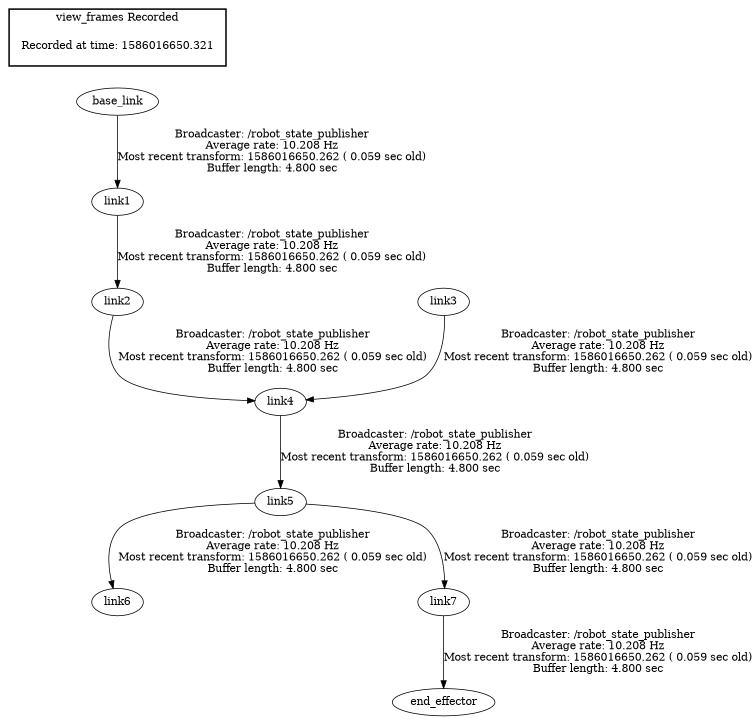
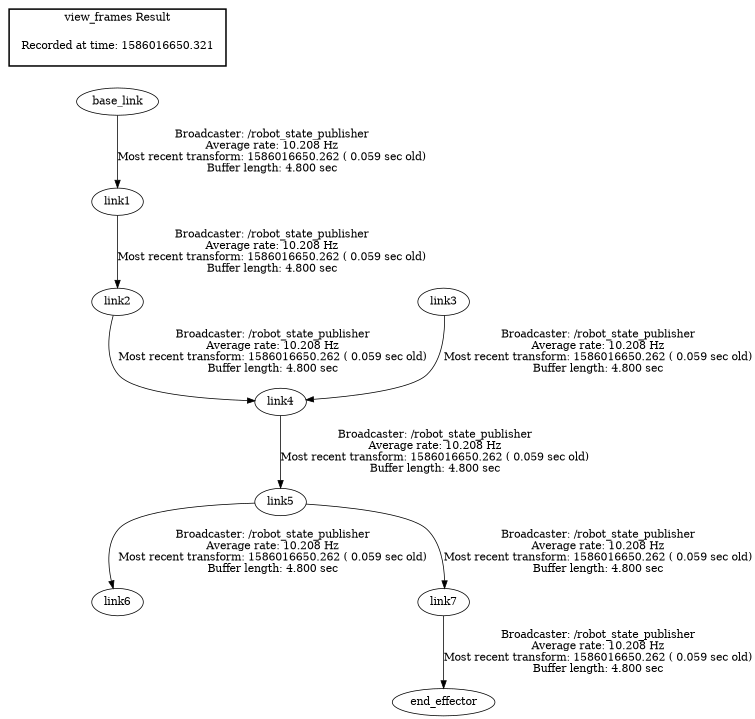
cluster "view_frames Recorded": label "view_frames Recorded" -> "view_frames Result"
